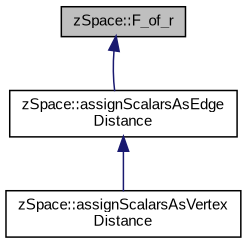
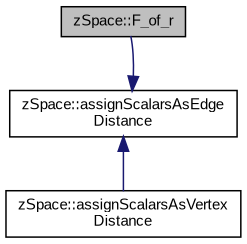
edge "zSpace::assignScalarsAsEdge Distance" -> "zSpace::F_of_r": reversed
